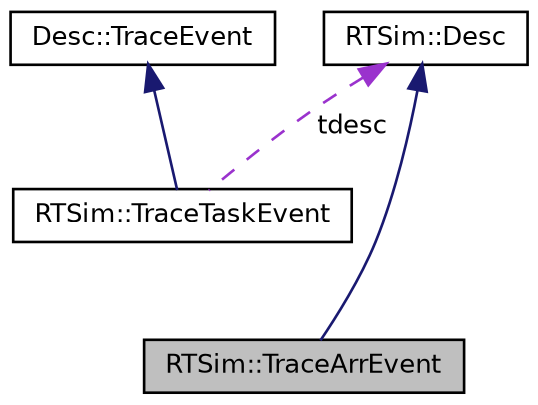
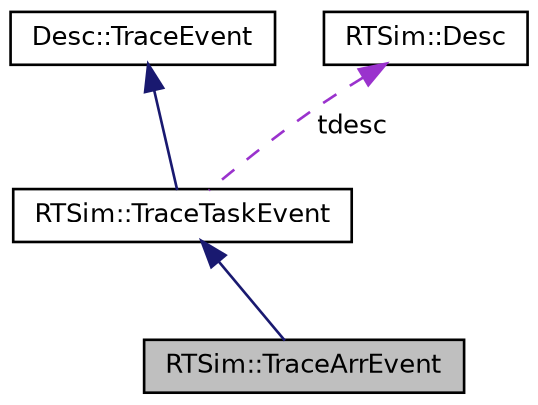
edge "RTSim::TraceArrEvent" -> "RTSim::Desc": now "RTSim::TraceArrEvent" -> "RTSim::TraceTaskEvent"
